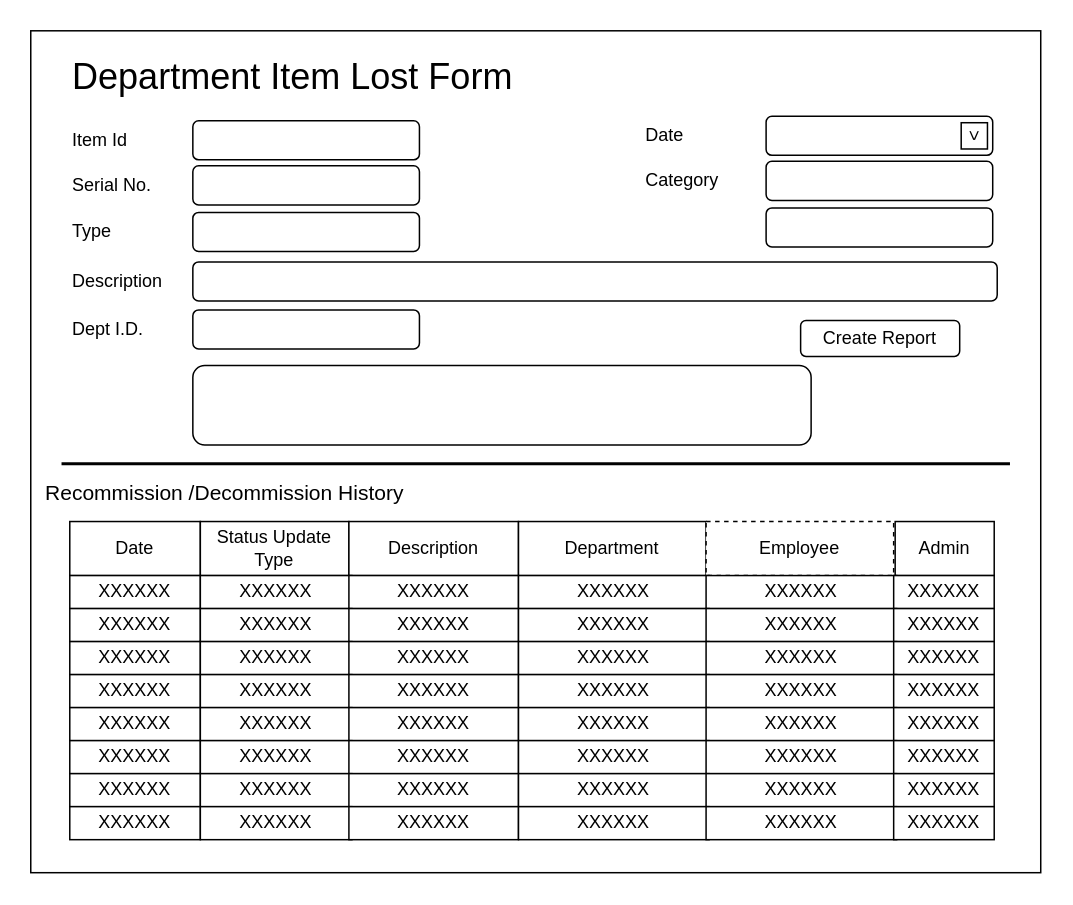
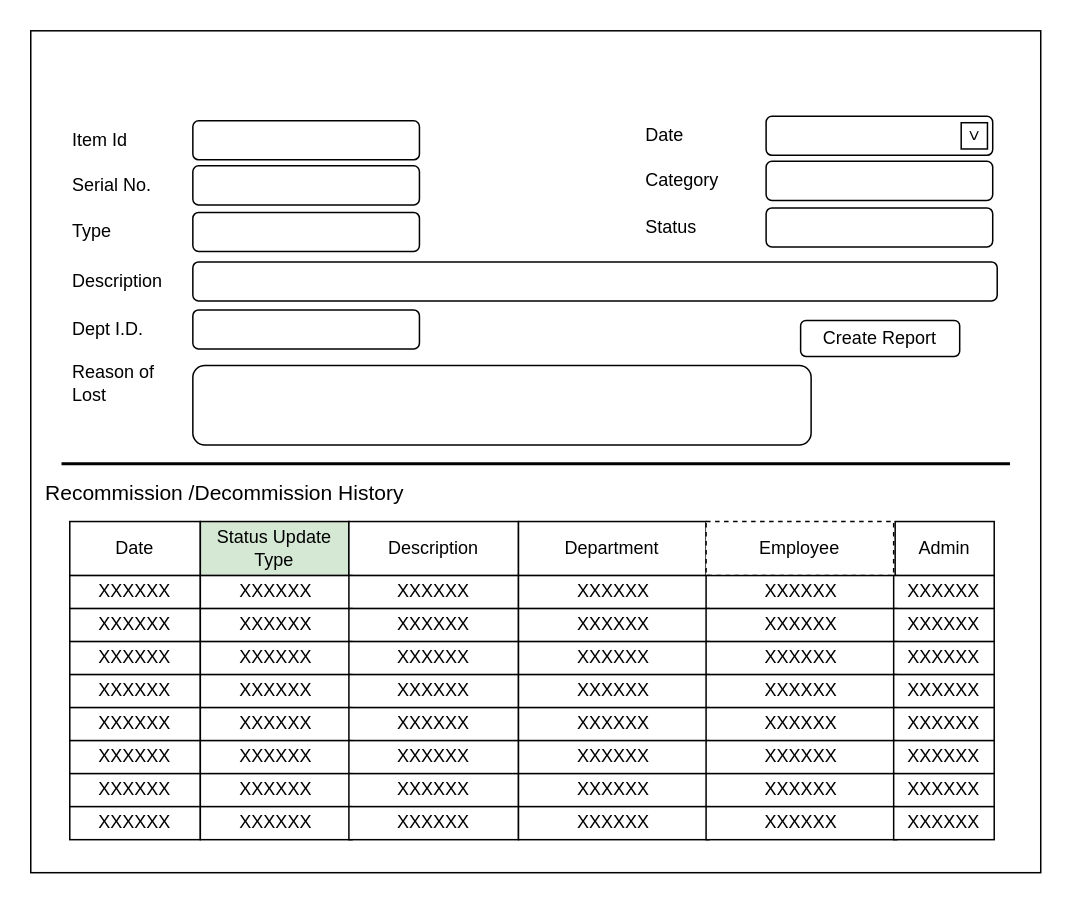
node "Department Item Lost Form": removed
node "Status": added
node "Reason of Lost": added
node "Status Update Type": fillcolor #ffffff -> #d5e8d4
